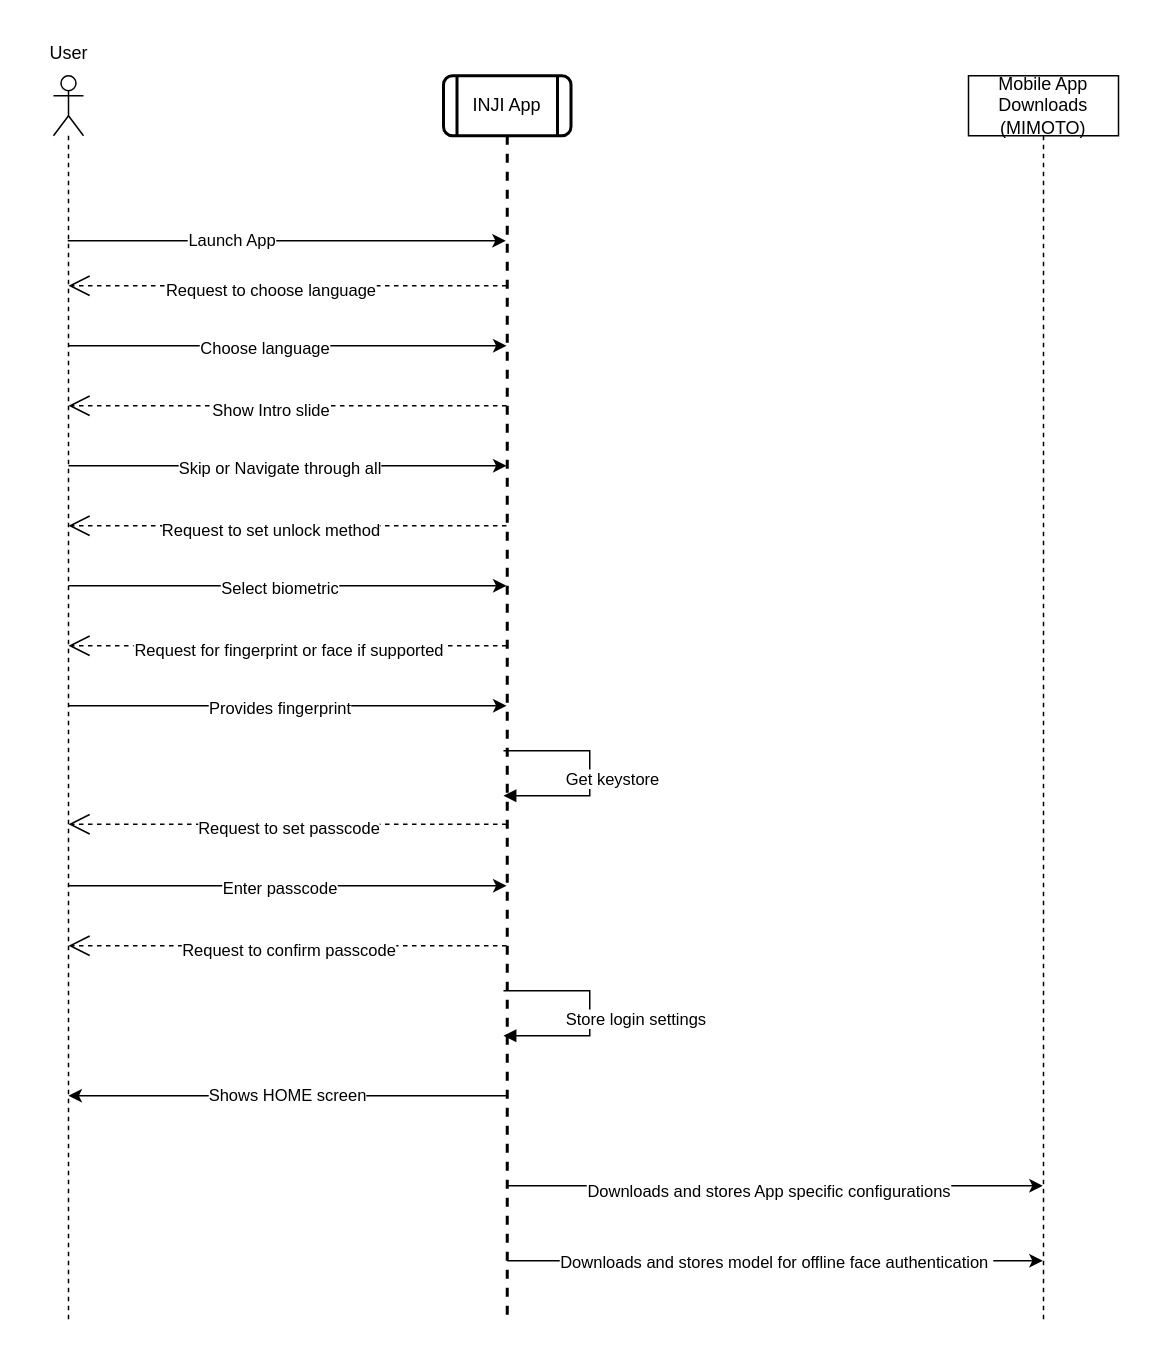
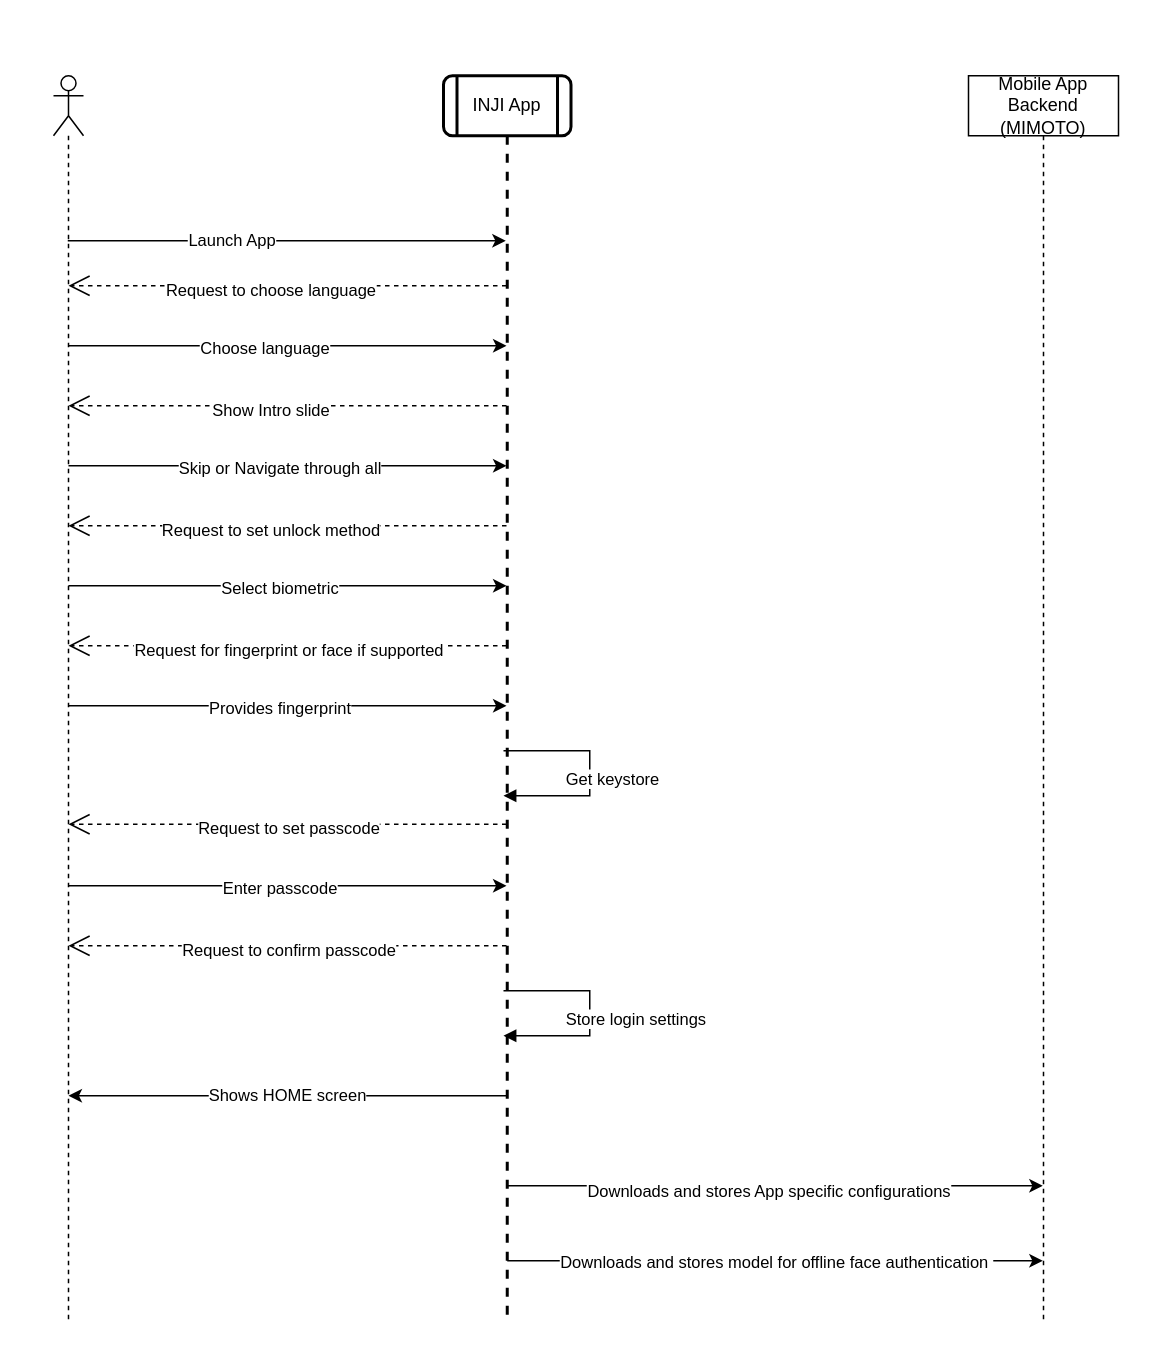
node "User": removed
node "Mobile App Downloads (MIMOTO)": label "Mobile App Downloads (MIMOTO)" -> "Mobile App Backend (MIMOTO)"
